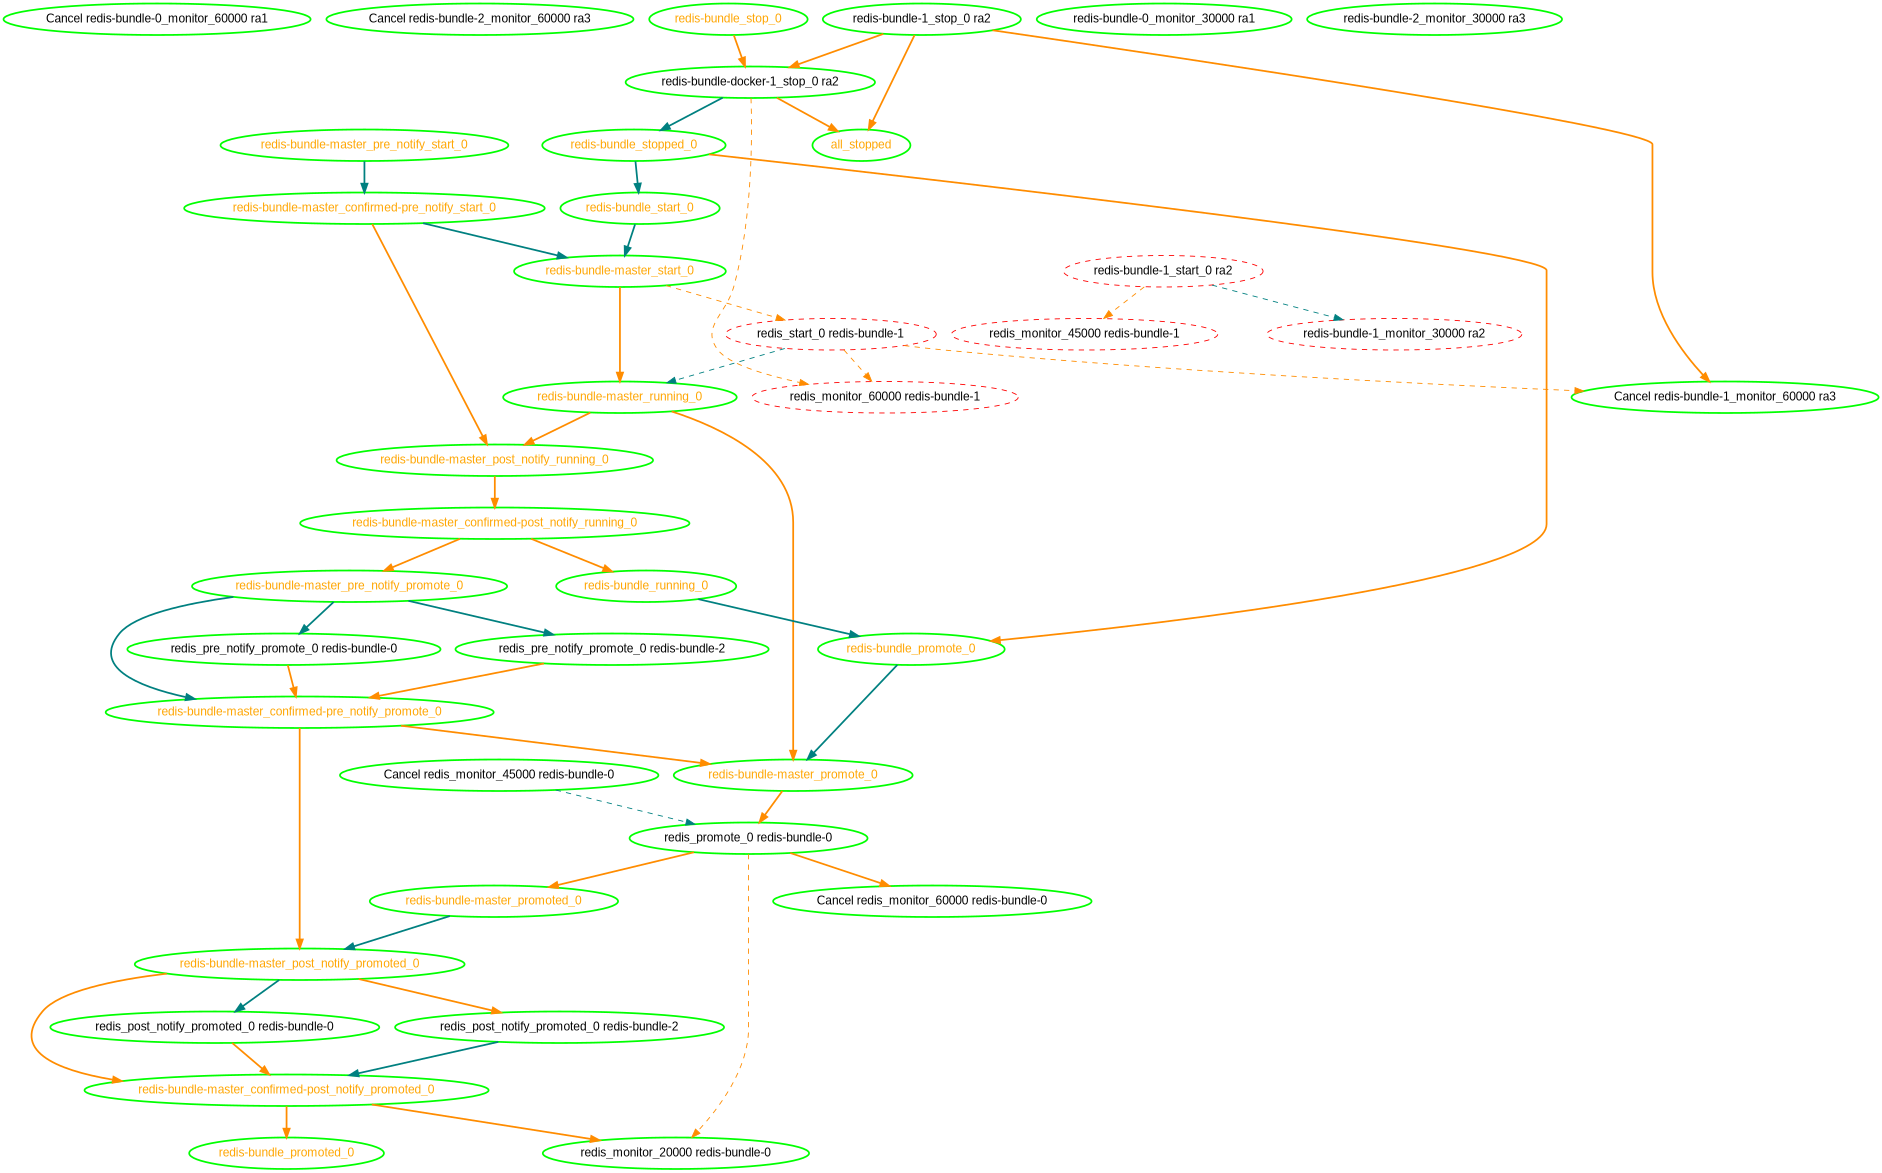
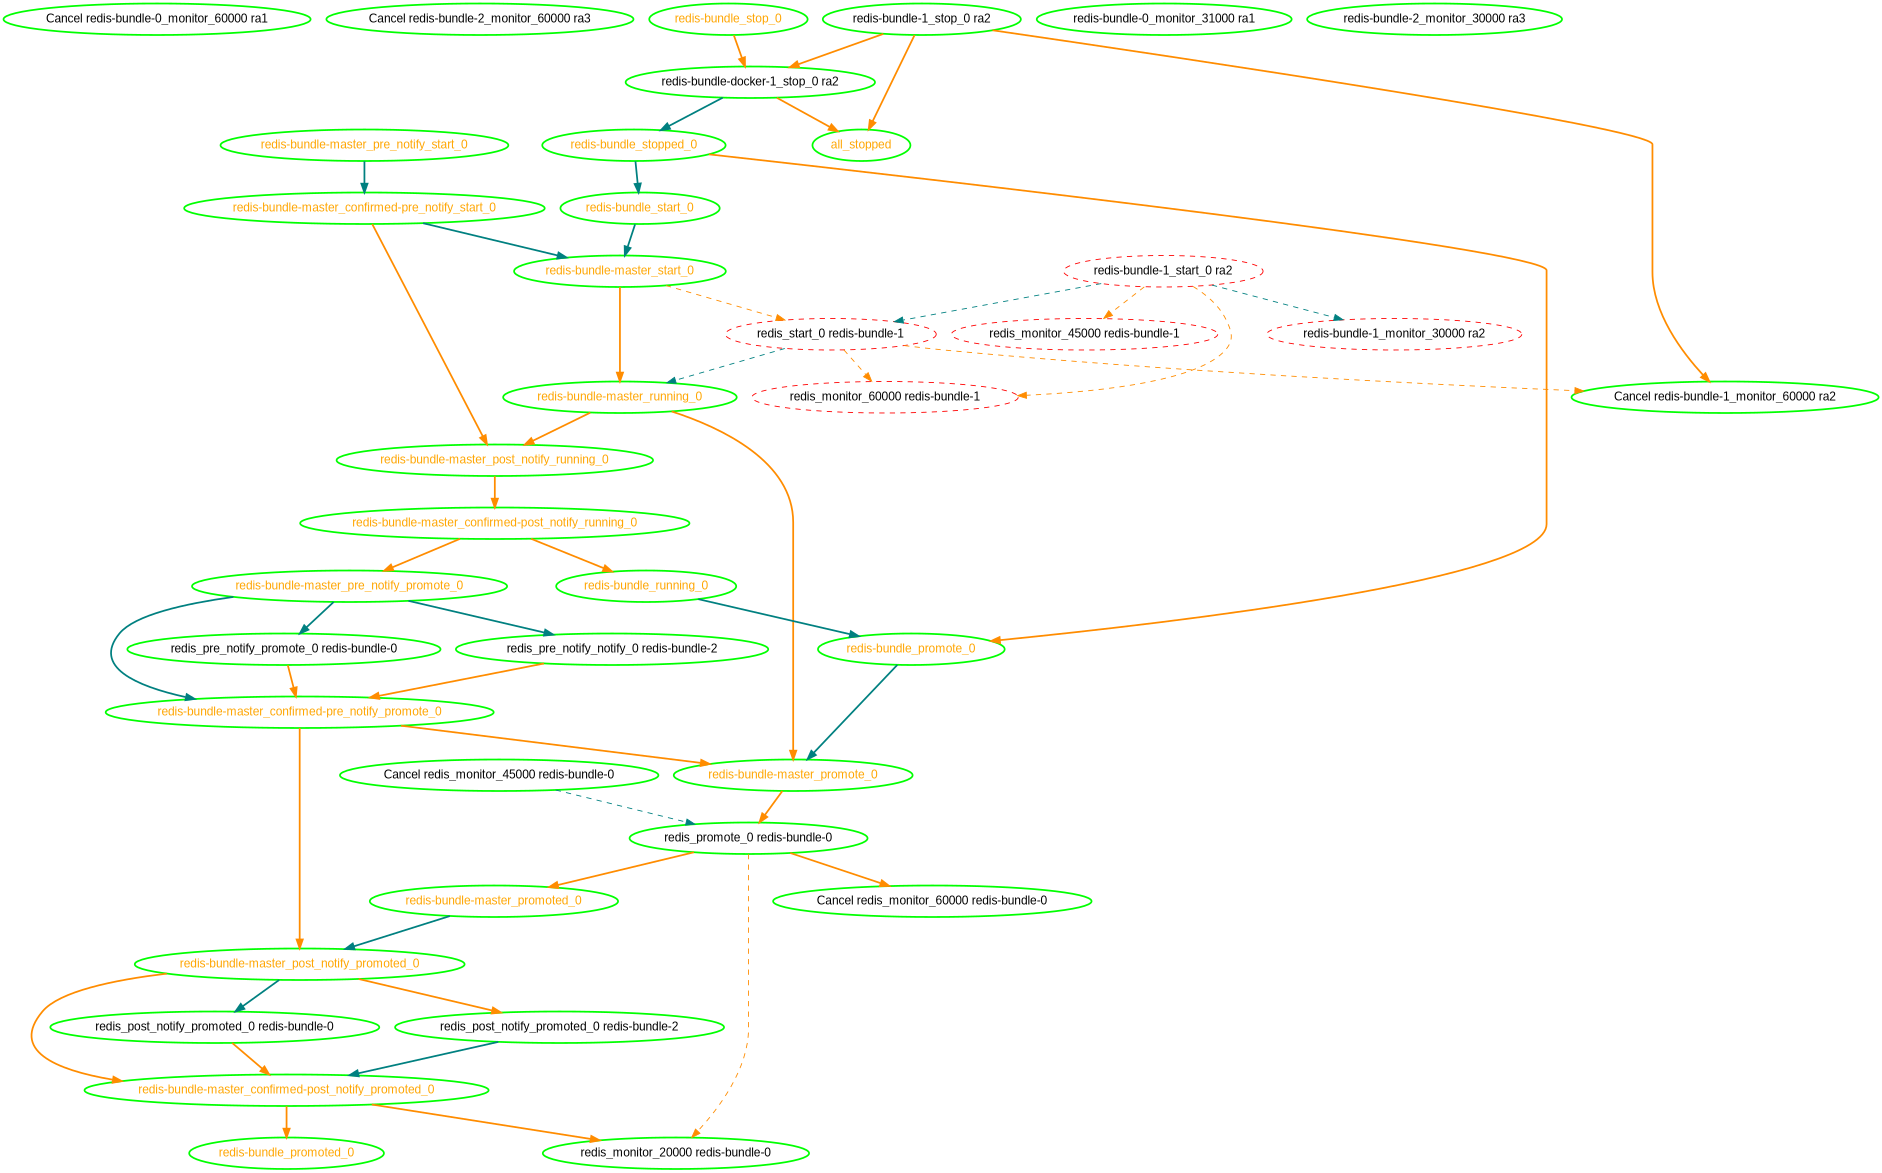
node "redis-bundle-0_monitor_30000 ra1": label "redis-bundle-0_monitor_30000 ra1" -> "redis-bundle-0_monitor_31000 ra1"
edge "redis-bundle-docker-1_stop_0 ra2" -> "redis_monitor_60000 redis-bundle-1": now "redis-bundle-1_start_0 ra2" -> "redis_monitor_60000 redis-bundle-1"
edge "redis-bundle-1_start_0 ra2" -> "redis_start_0 redis-bundle-1": added
node "Cancel redis-bundle-1_monitor_60000 ra3": label "Cancel redis-bundle-1_monitor_60000 ra3" -> "Cancel redis-bundle-1_monitor_60000 ra2"
node "redis_pre_notify_promote_0 redis-bundle-2": label "redis_pre_notify_promote_0 redis-bundle-2" -> "redis_pre_notify_notify_0 redis-bundle-2"
